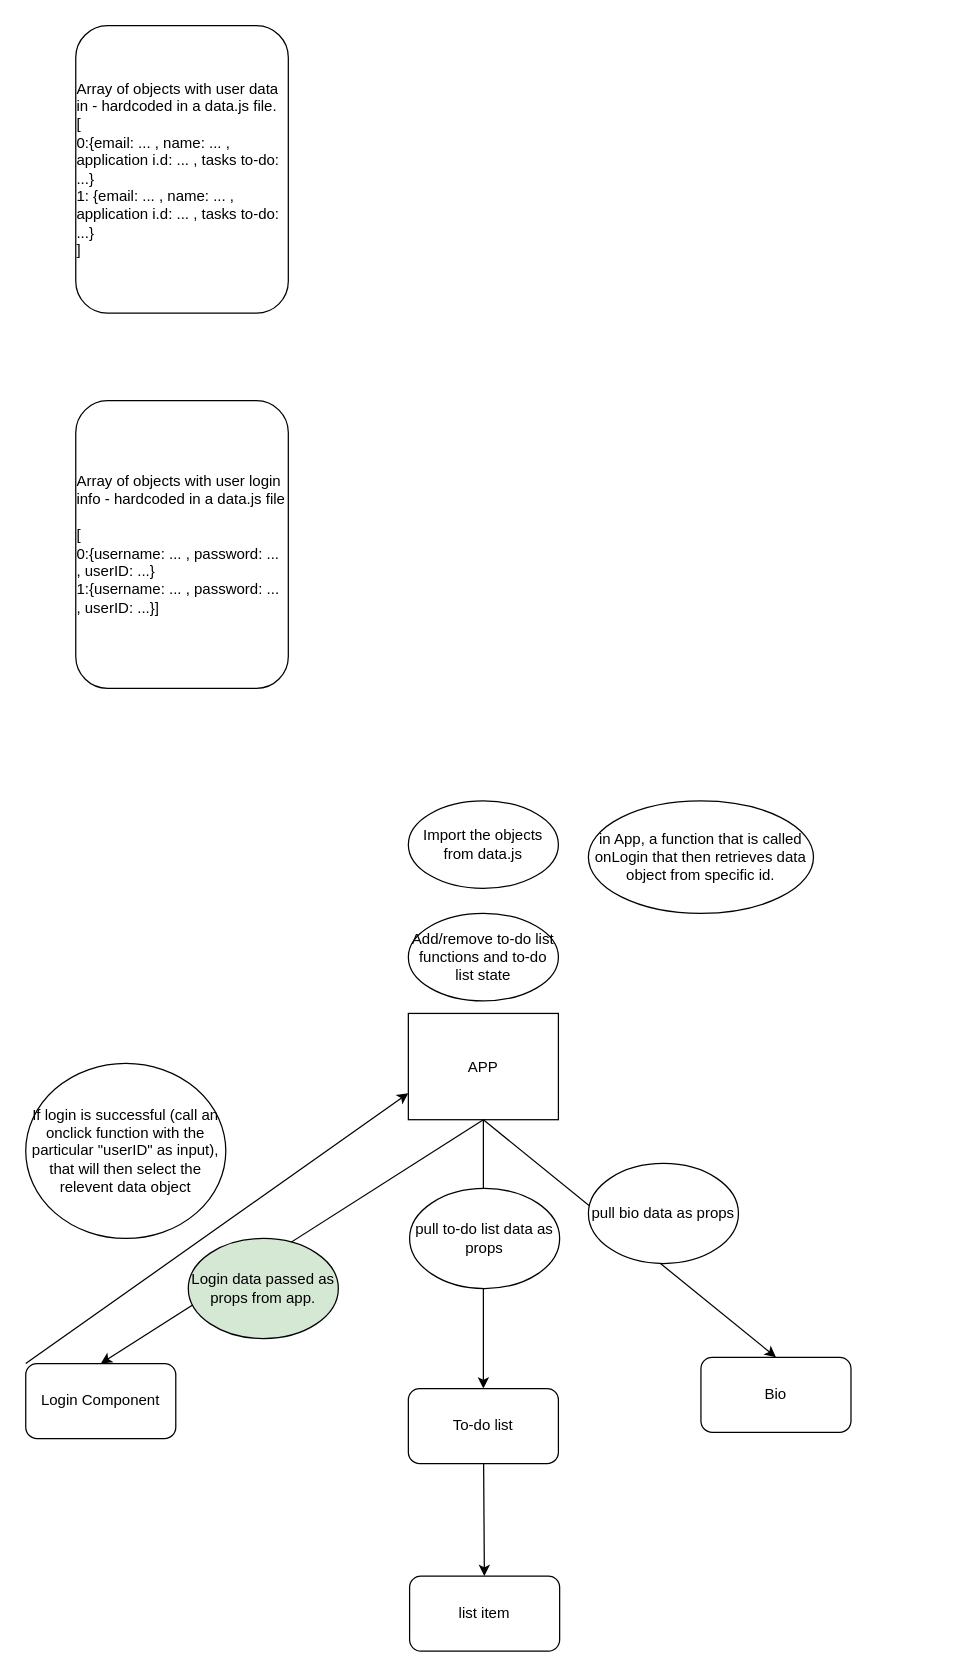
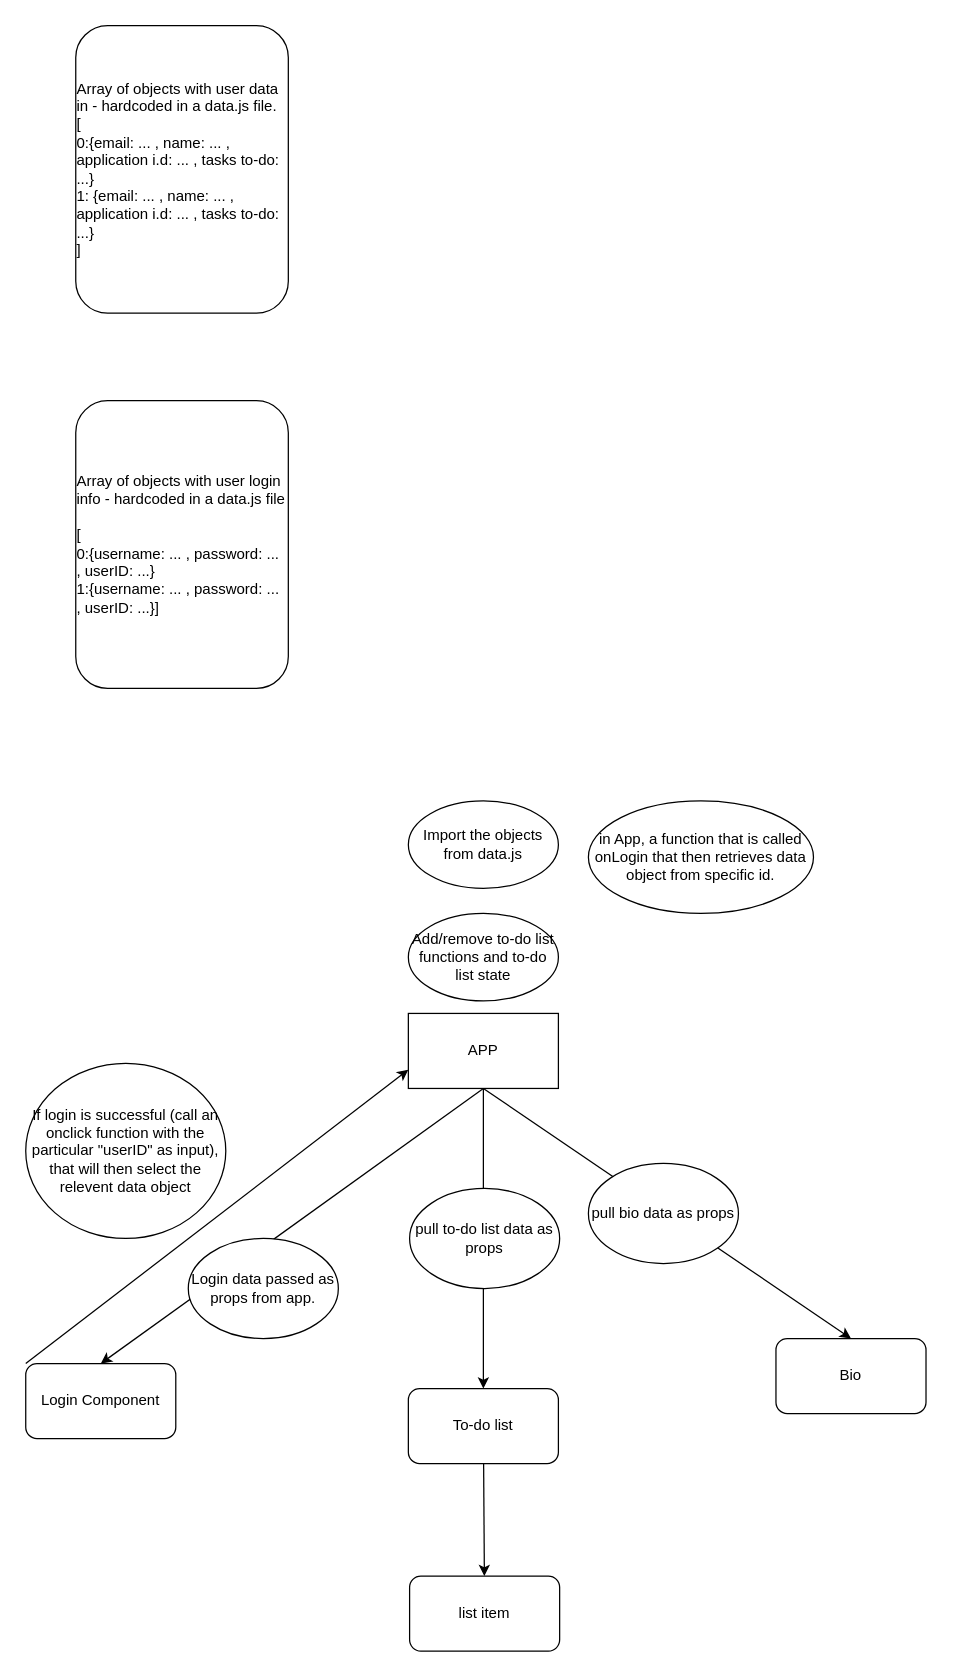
node "APP": size 150x106 -> 150x75
node "Login data passed as props from app.": fillcolor #d5e8d4 -> #ffffff
node "Bio": moved (776, 1394) -> (851, 1376)
